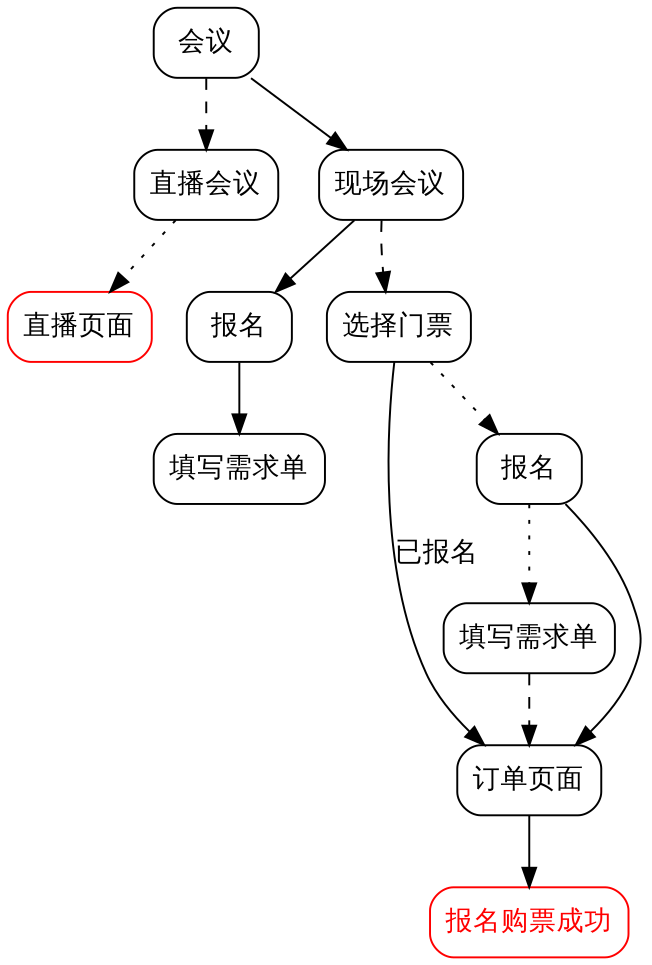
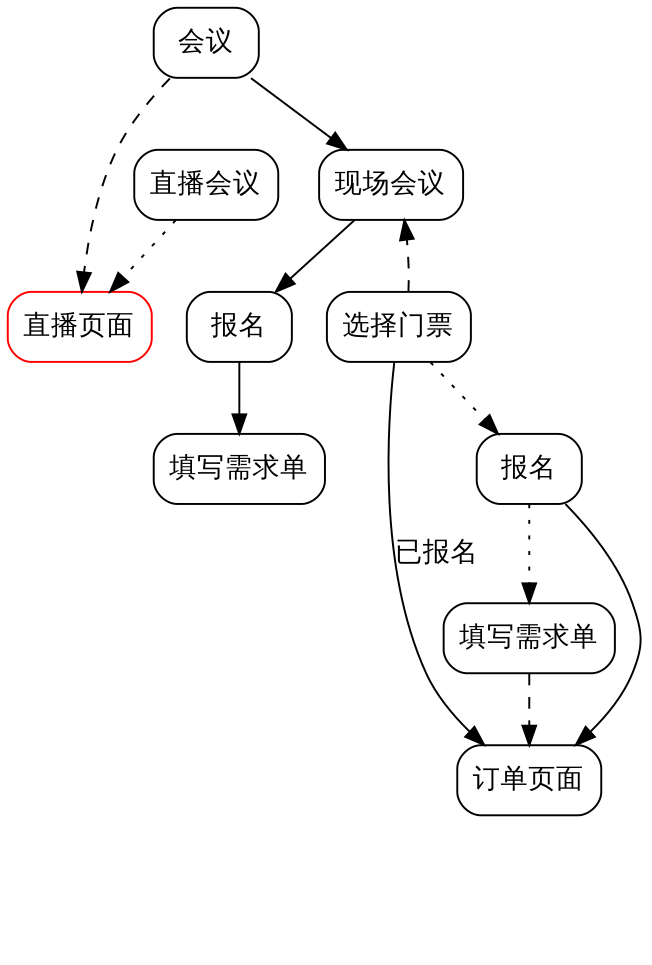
edge "会议" -> "直播会议": now "会议" -> "直播页面"
edge "现场会议" -> "选择门票": reversed
node "报名购票成功": removed
